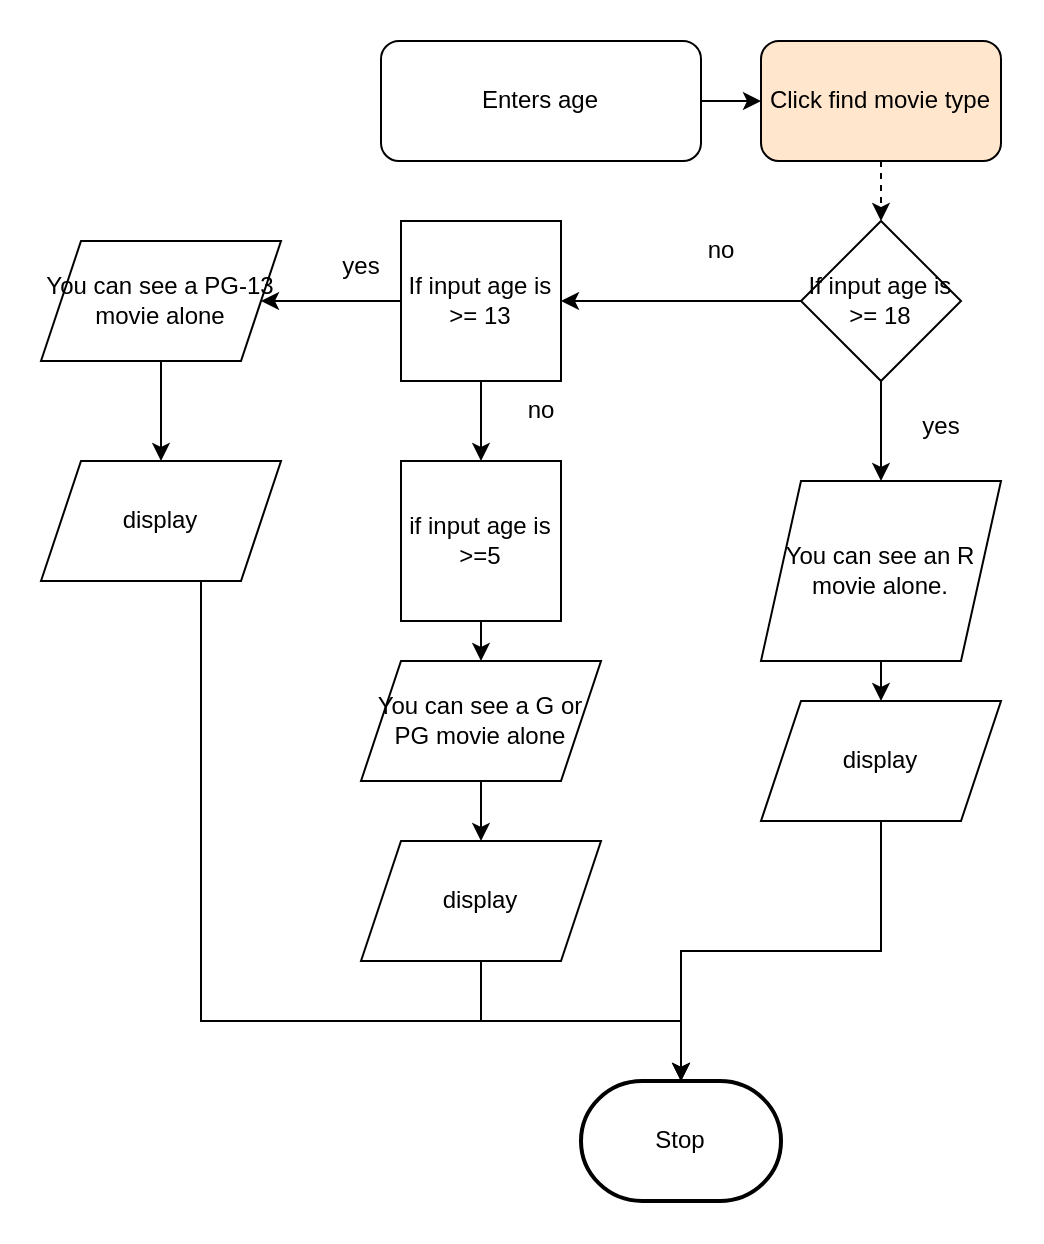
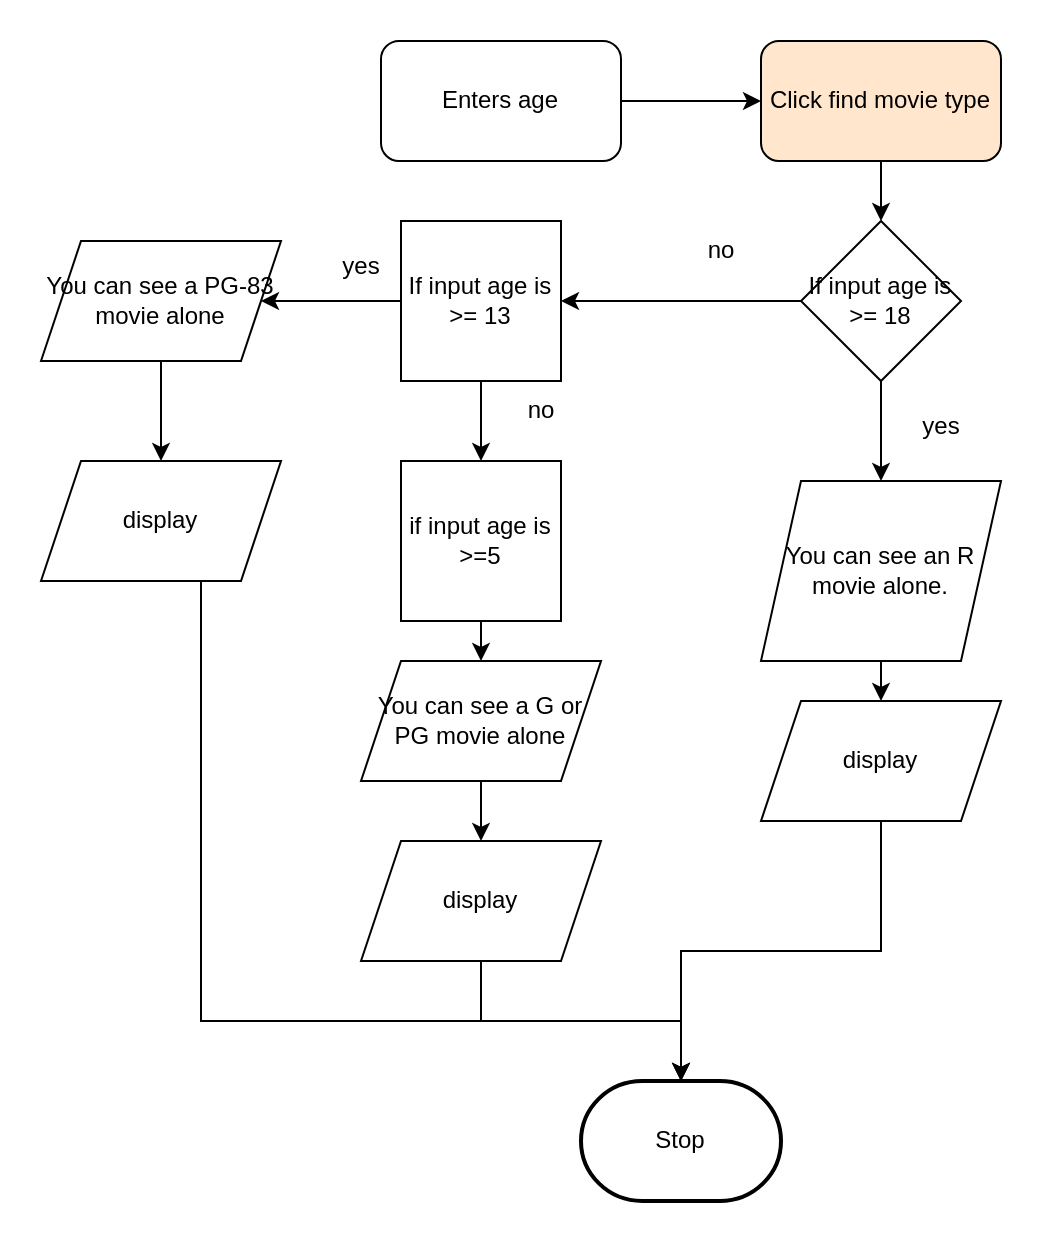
node "Enters age": size 320x120 -> 240x120
edge "Click find movie type" -> "If input age is >= 18": style dashed -> solid
node "You can see a PG-13 movie alone": label "You can see a PG-13 movie alone" -> "You can see a PG-83 movie alone"
